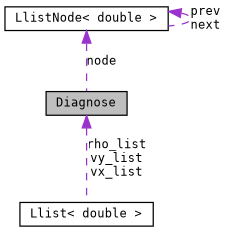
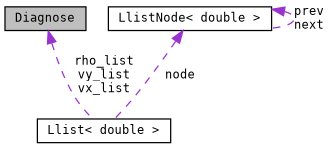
edge "Diagnose" -> "LlistNode< double >": now "Llist< double >" -> "LlistNode< double >"
